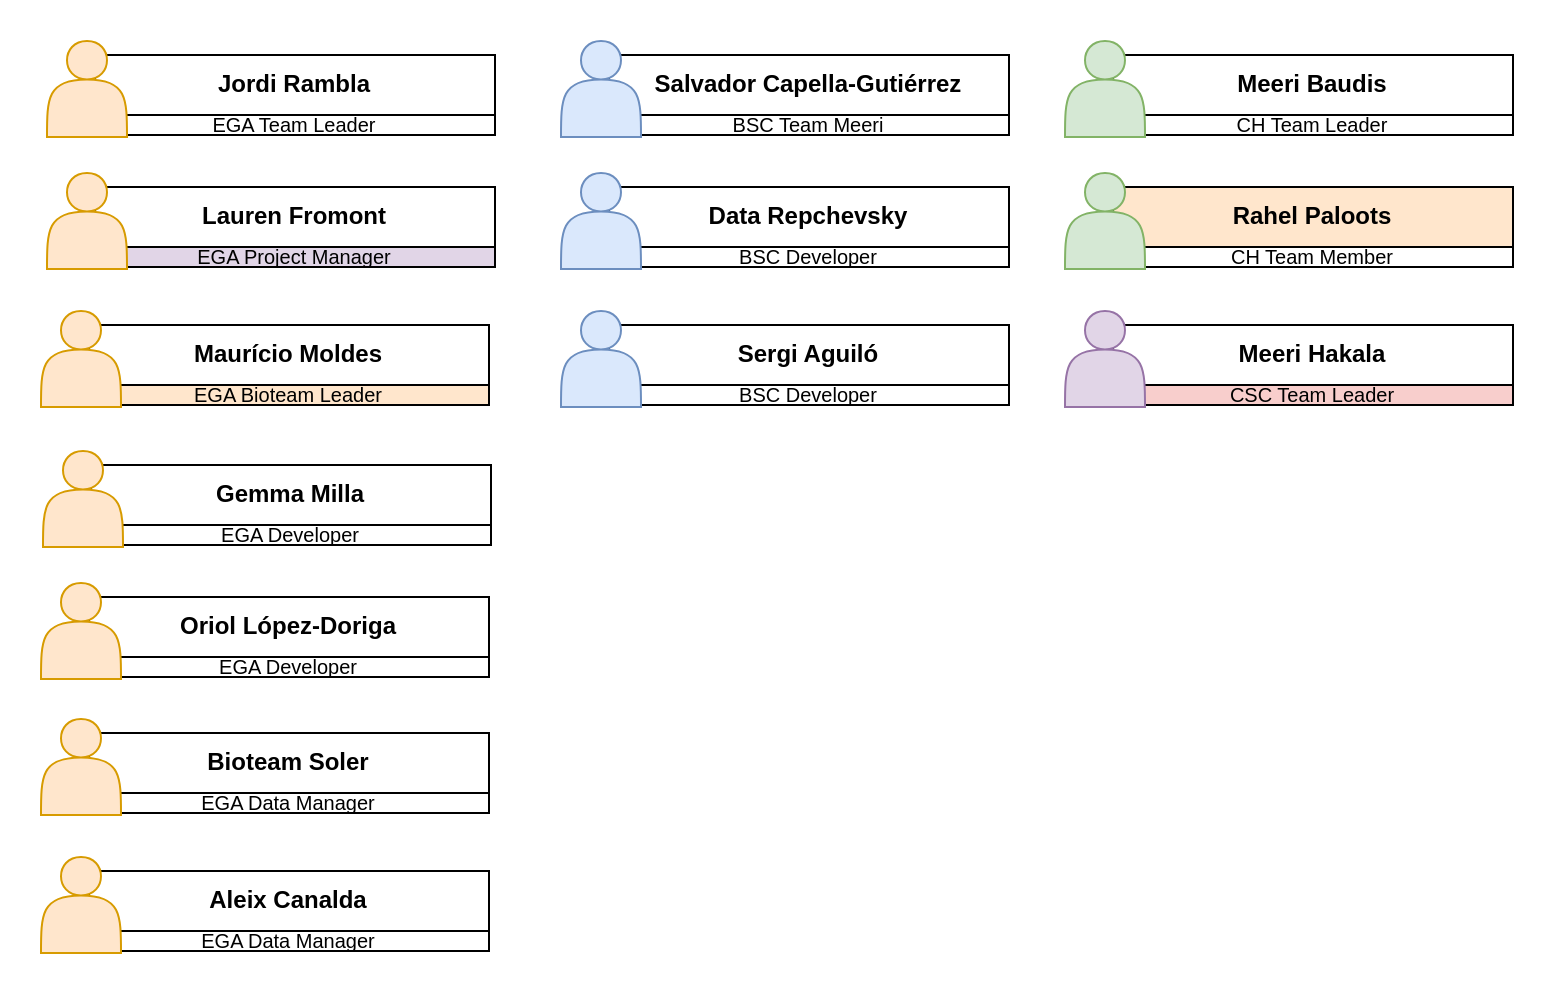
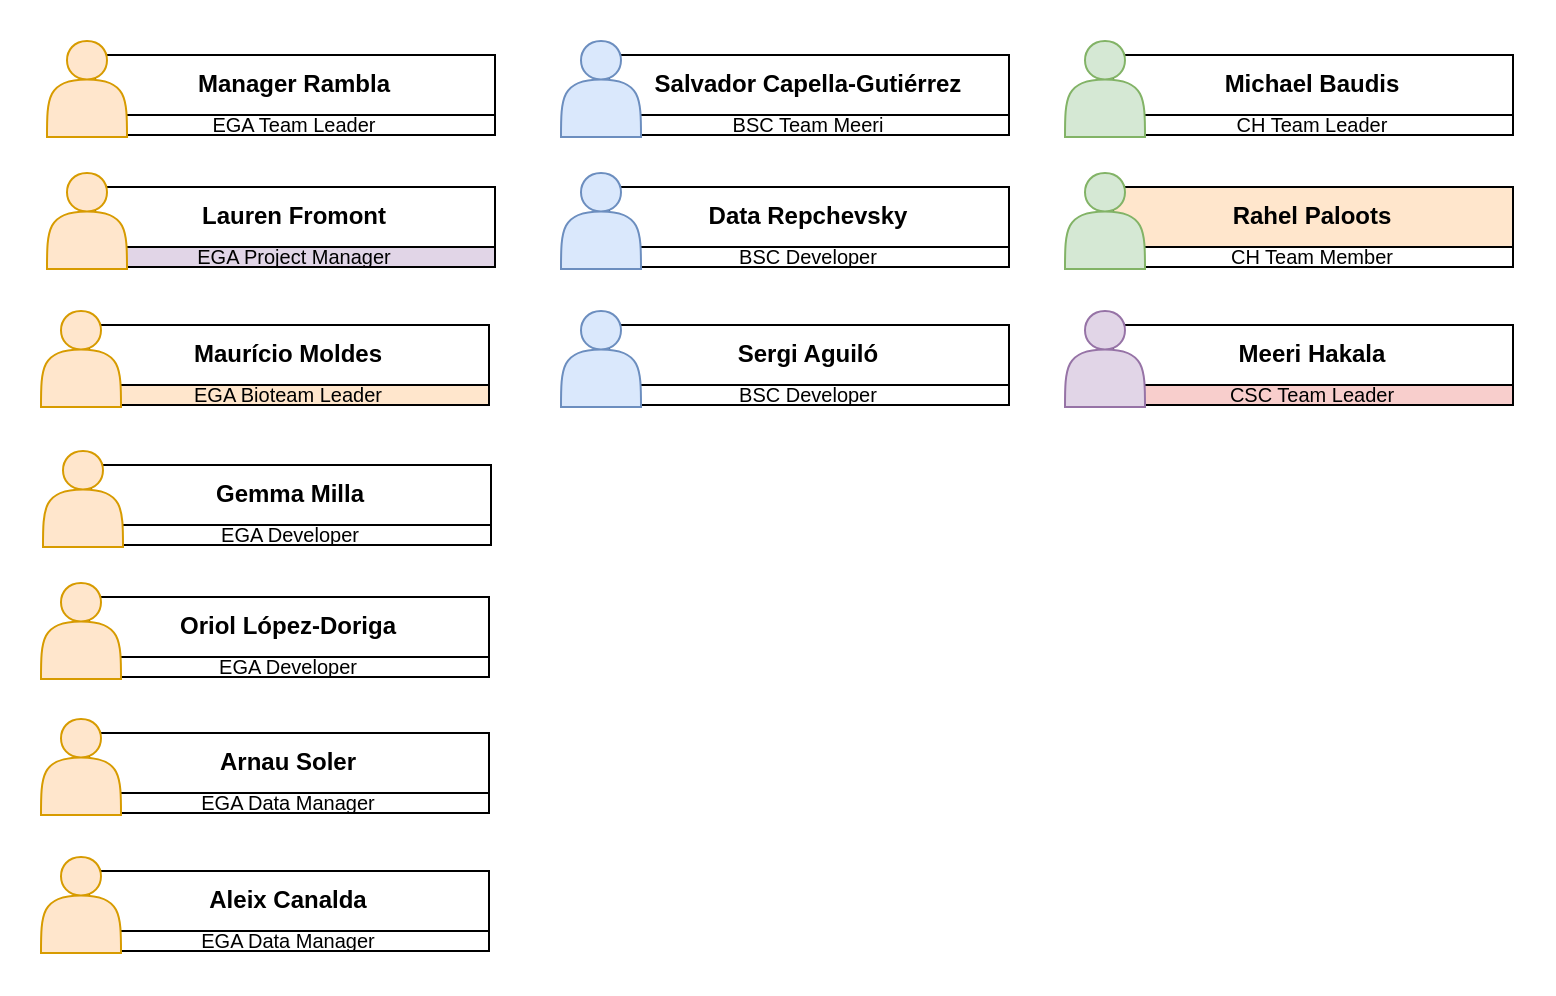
node "Jordi Rambla": label "Jordi Rambla" -> "Manager Rambla"
node "Meeri Baudis": label "Meeri Baudis" -> "Michael Baudis"
node "Bioteam Soler": label "Bioteam Soler" -> "Arnau Soler"
